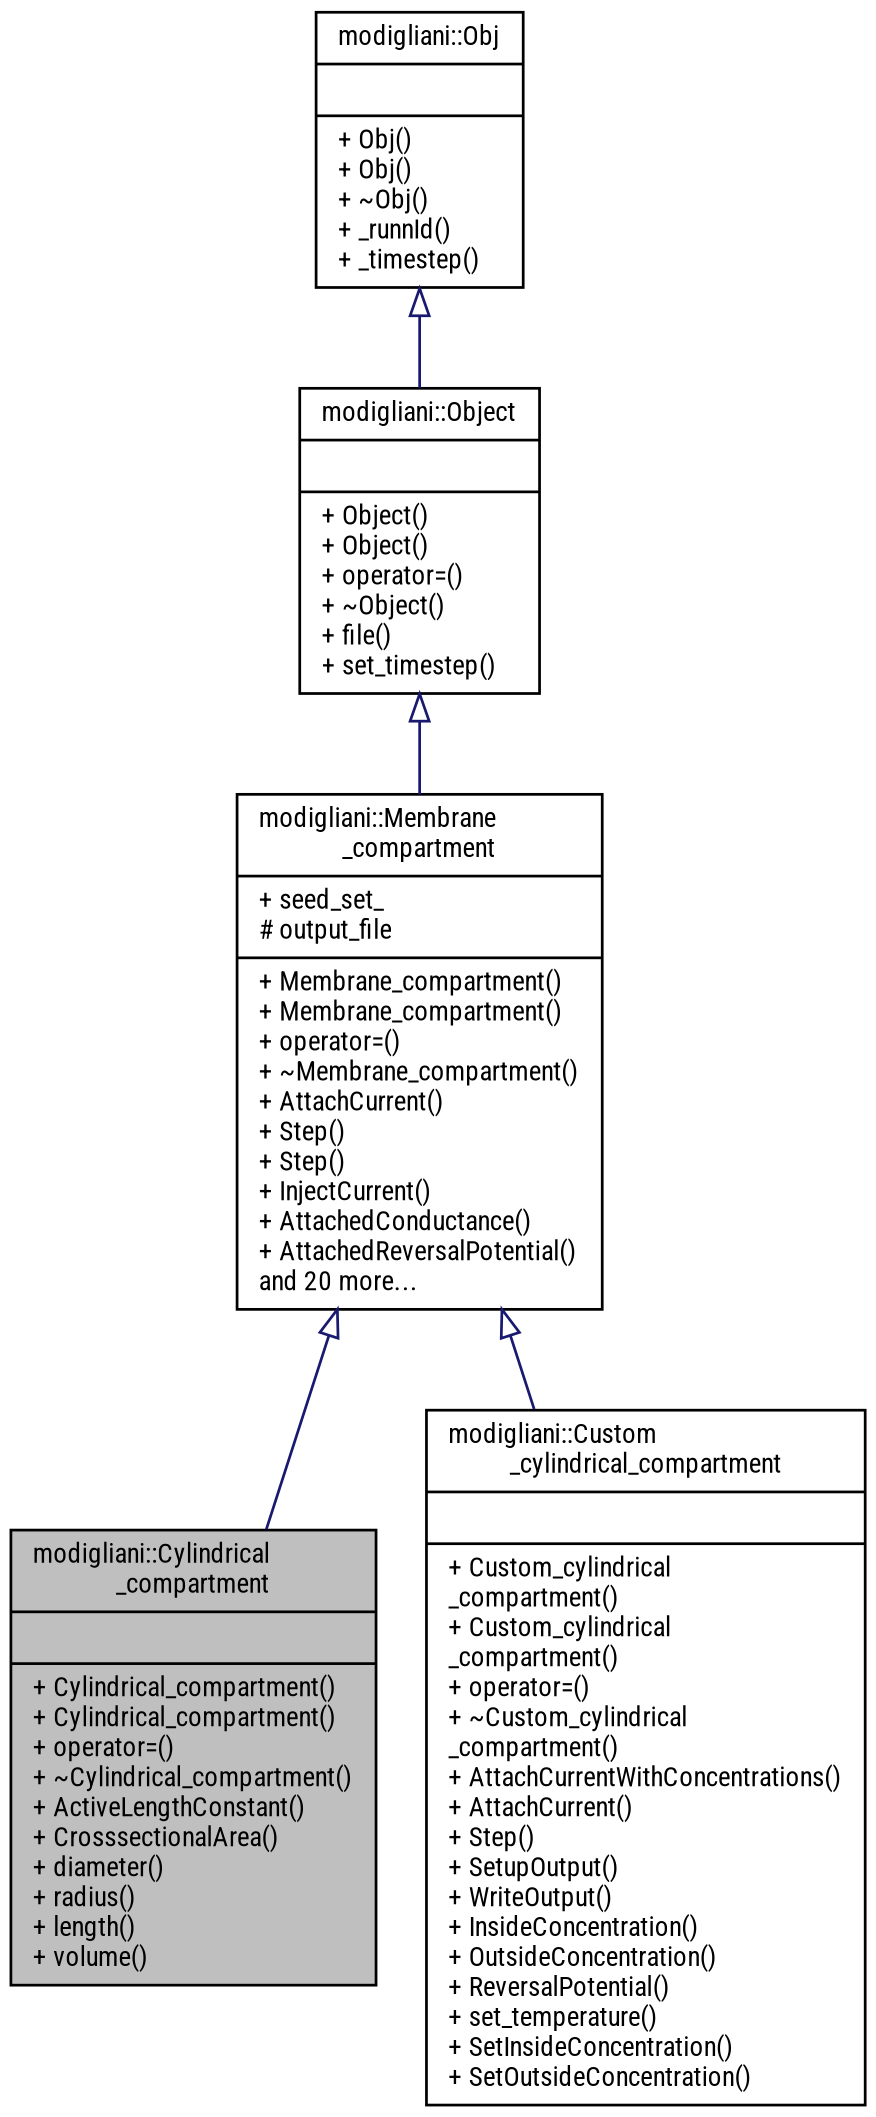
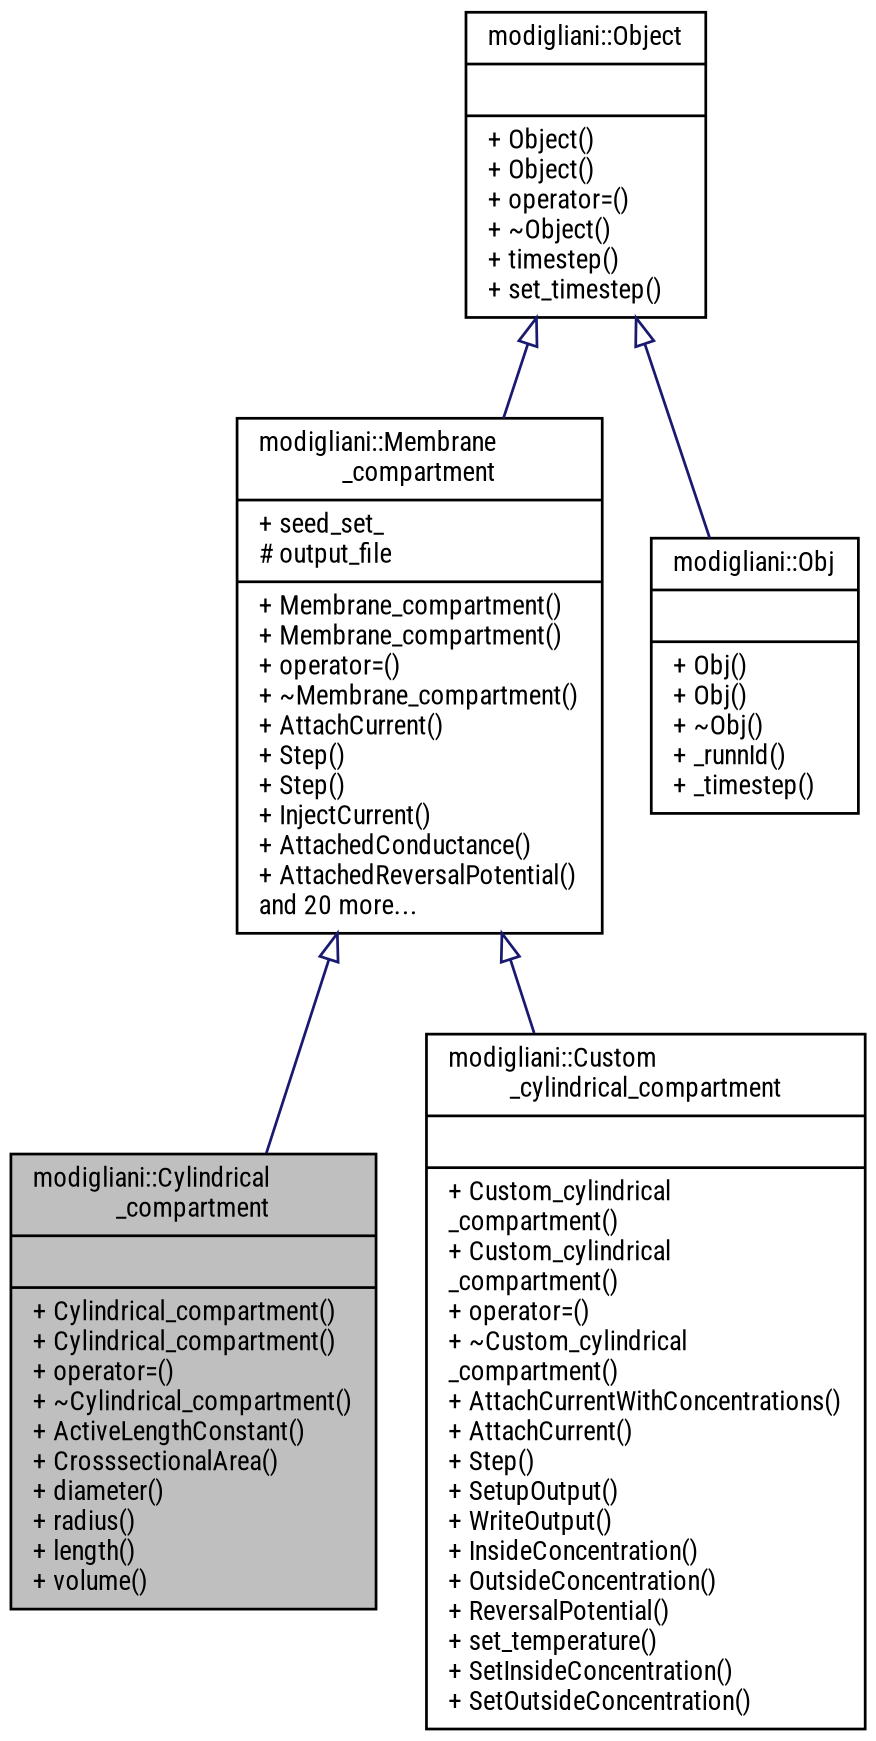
edge "modigliani::Object" -> "modigliani::Obj": reversed
node "modigliani::Object": text "+ file()" -> "+ timestep()"
